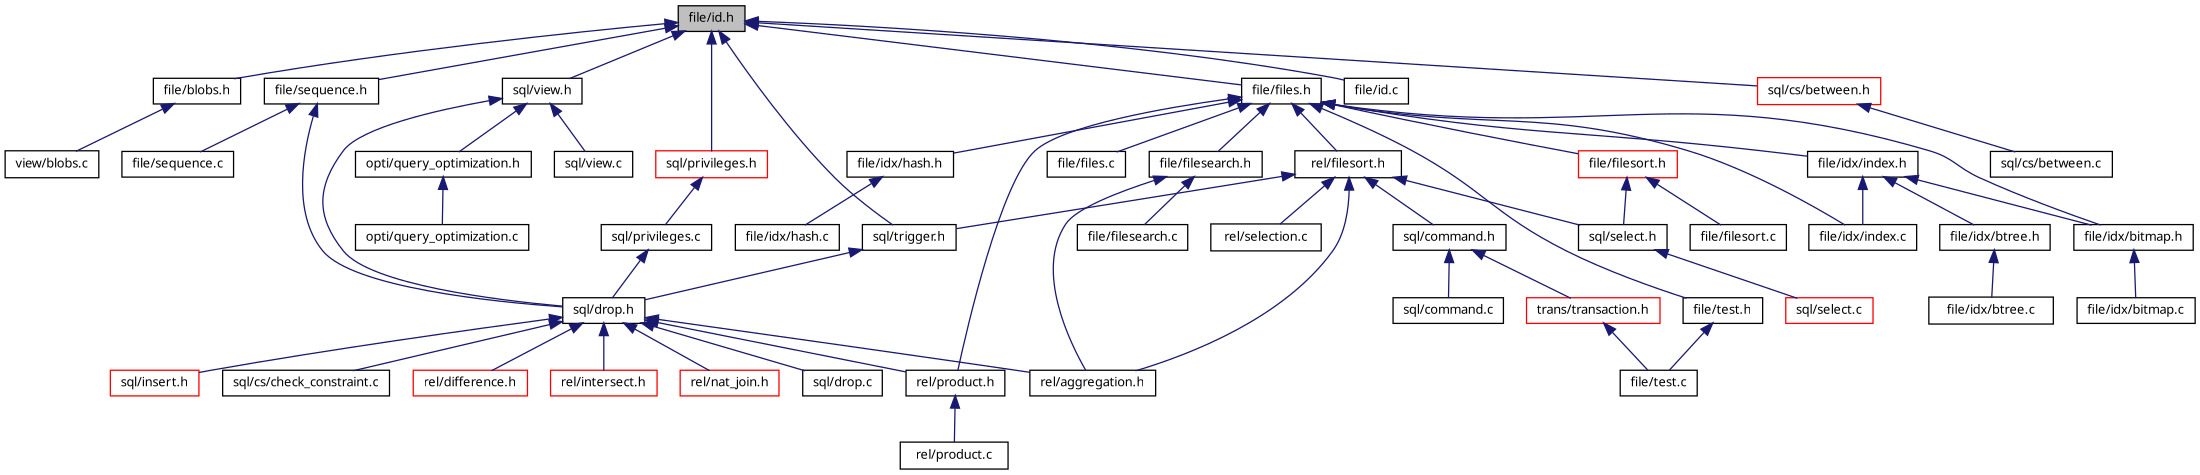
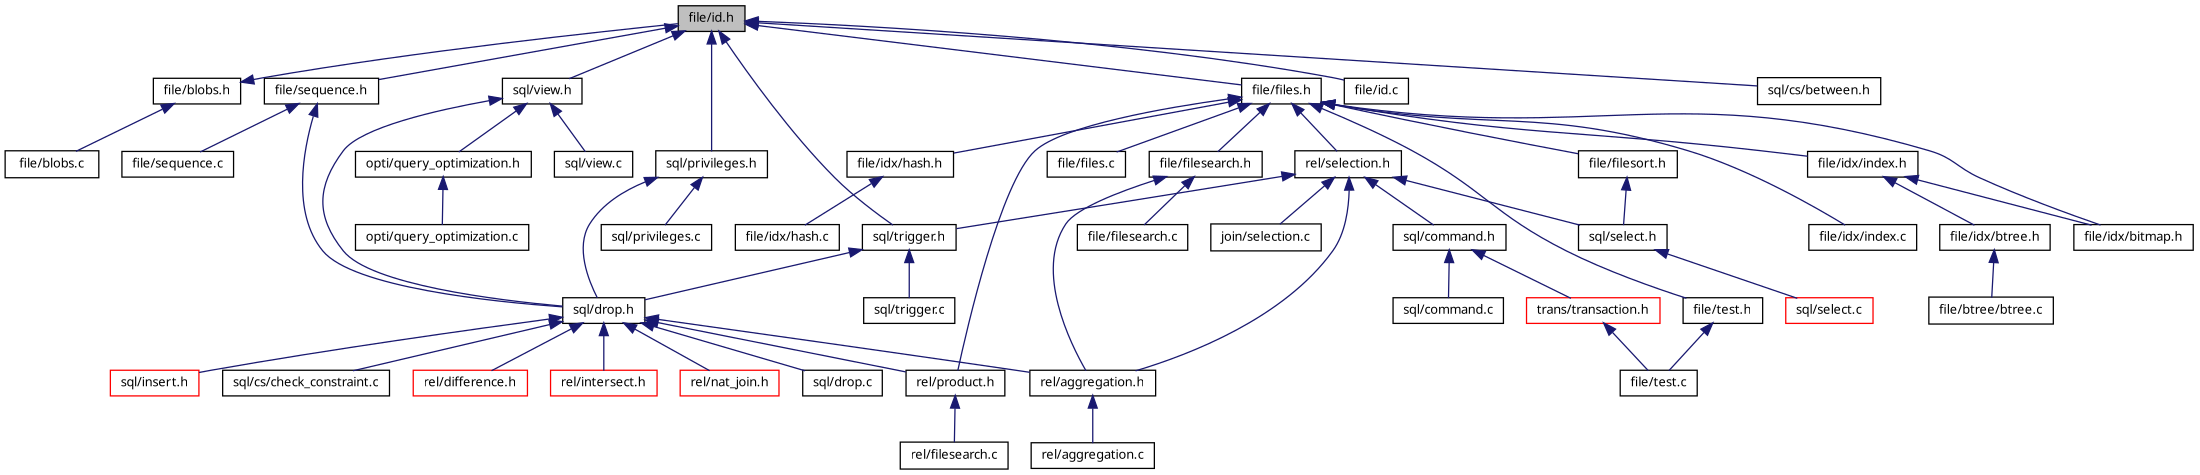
edge "file/blobs.h" -> "file/id.h": reversed
node "sql/cs/between.h": color red -> black
node "view/blobs.c": label "view/blobs.c" -> "file/blobs.c"
node "sql/privileges.h": color red -> black
node "rel/filesort.h": label "rel/filesort.h" -> "rel/selection.h"
node "file/filesort.h": color red -> black
node "sql/cs/between.c": removed
edge "file/idx/index.c" -> "file/idx/index.h": removed
node "rel/selection.c": label "rel/selection.c" -> "join/selection.c"
node "file/filesort.c": removed
edge "sql/drop.h" -> "sql/privileges.c": now "sql/drop.h" -> "sql/privileges.h"
node "sql/trigger.c": added
node "file/idx/btree.c": label "file/idx/btree.c" -> "file/btree/btree.c"
node "file/idx/bitmap.c": removed
node "rel/product.c": label "rel/product.c" -> "rel/filesearch.c"
node "rel/aggregation.c": added
